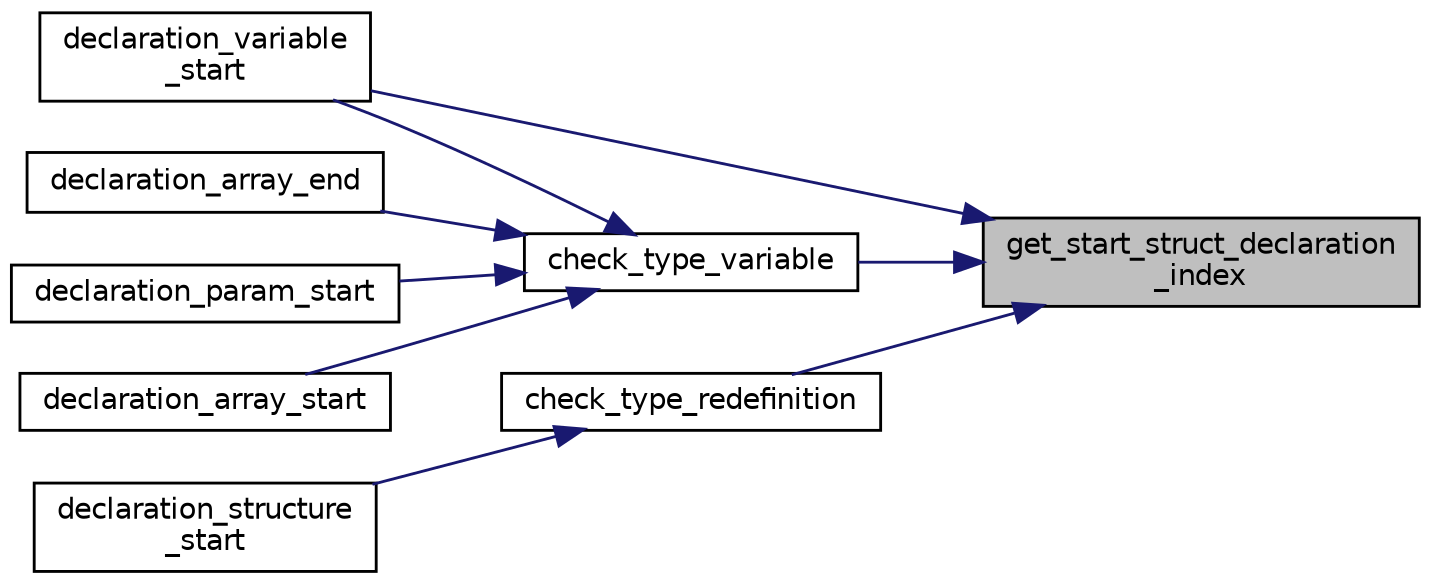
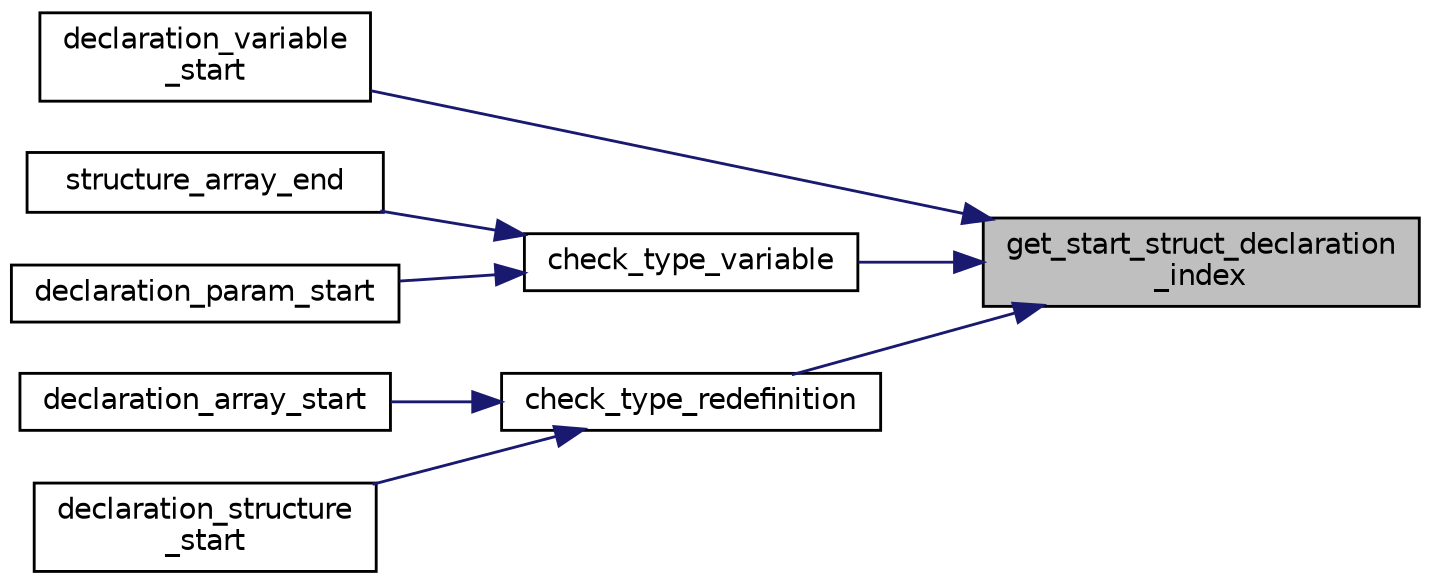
edge "declaration_variable _start" -> "check_type_variable": removed
node "declaration_array_end": label "declaration_array_end" -> "structure_array_end"
edge "declaration_array_start" -> "check_type_variable": now "declaration_array_start" -> "check_type_redefinition"
